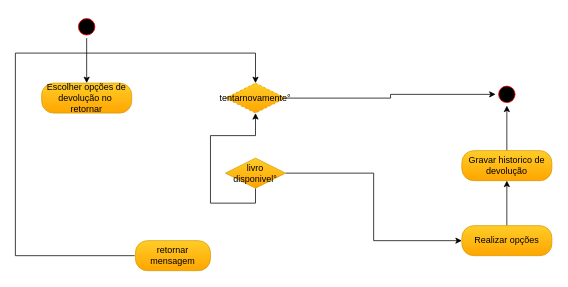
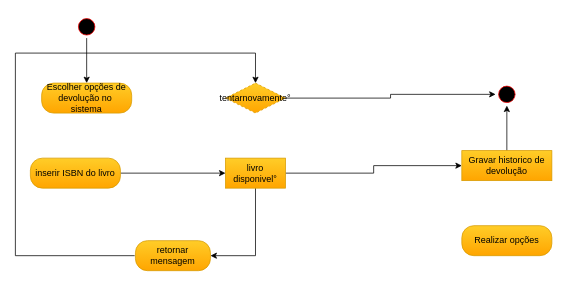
node "Escolher opções de devolução no retornar": label "Escolher opções de devolução no retornar" -> "Escolher opções de devolução no sistema"
edge "livro disponivel°" -> "tentarnovamente°": now "livro disponivel°" -> "retornar mensagem"
node "Gravar historico de devolução": shape rounded rectangle -> rectangle
node "inserir ISBN do livro": added
edge "inserir ISBN do livro" -> "livro disponivel°": added
node "livro disponivel°": shape diamond -> rectangle
edge "Realizar opções" -> "Gravar historico de devolução": removed
edge "livro disponivel°" -> "Realizar opções": now "livro disponivel°" -> "Gravar historico de devolução"
